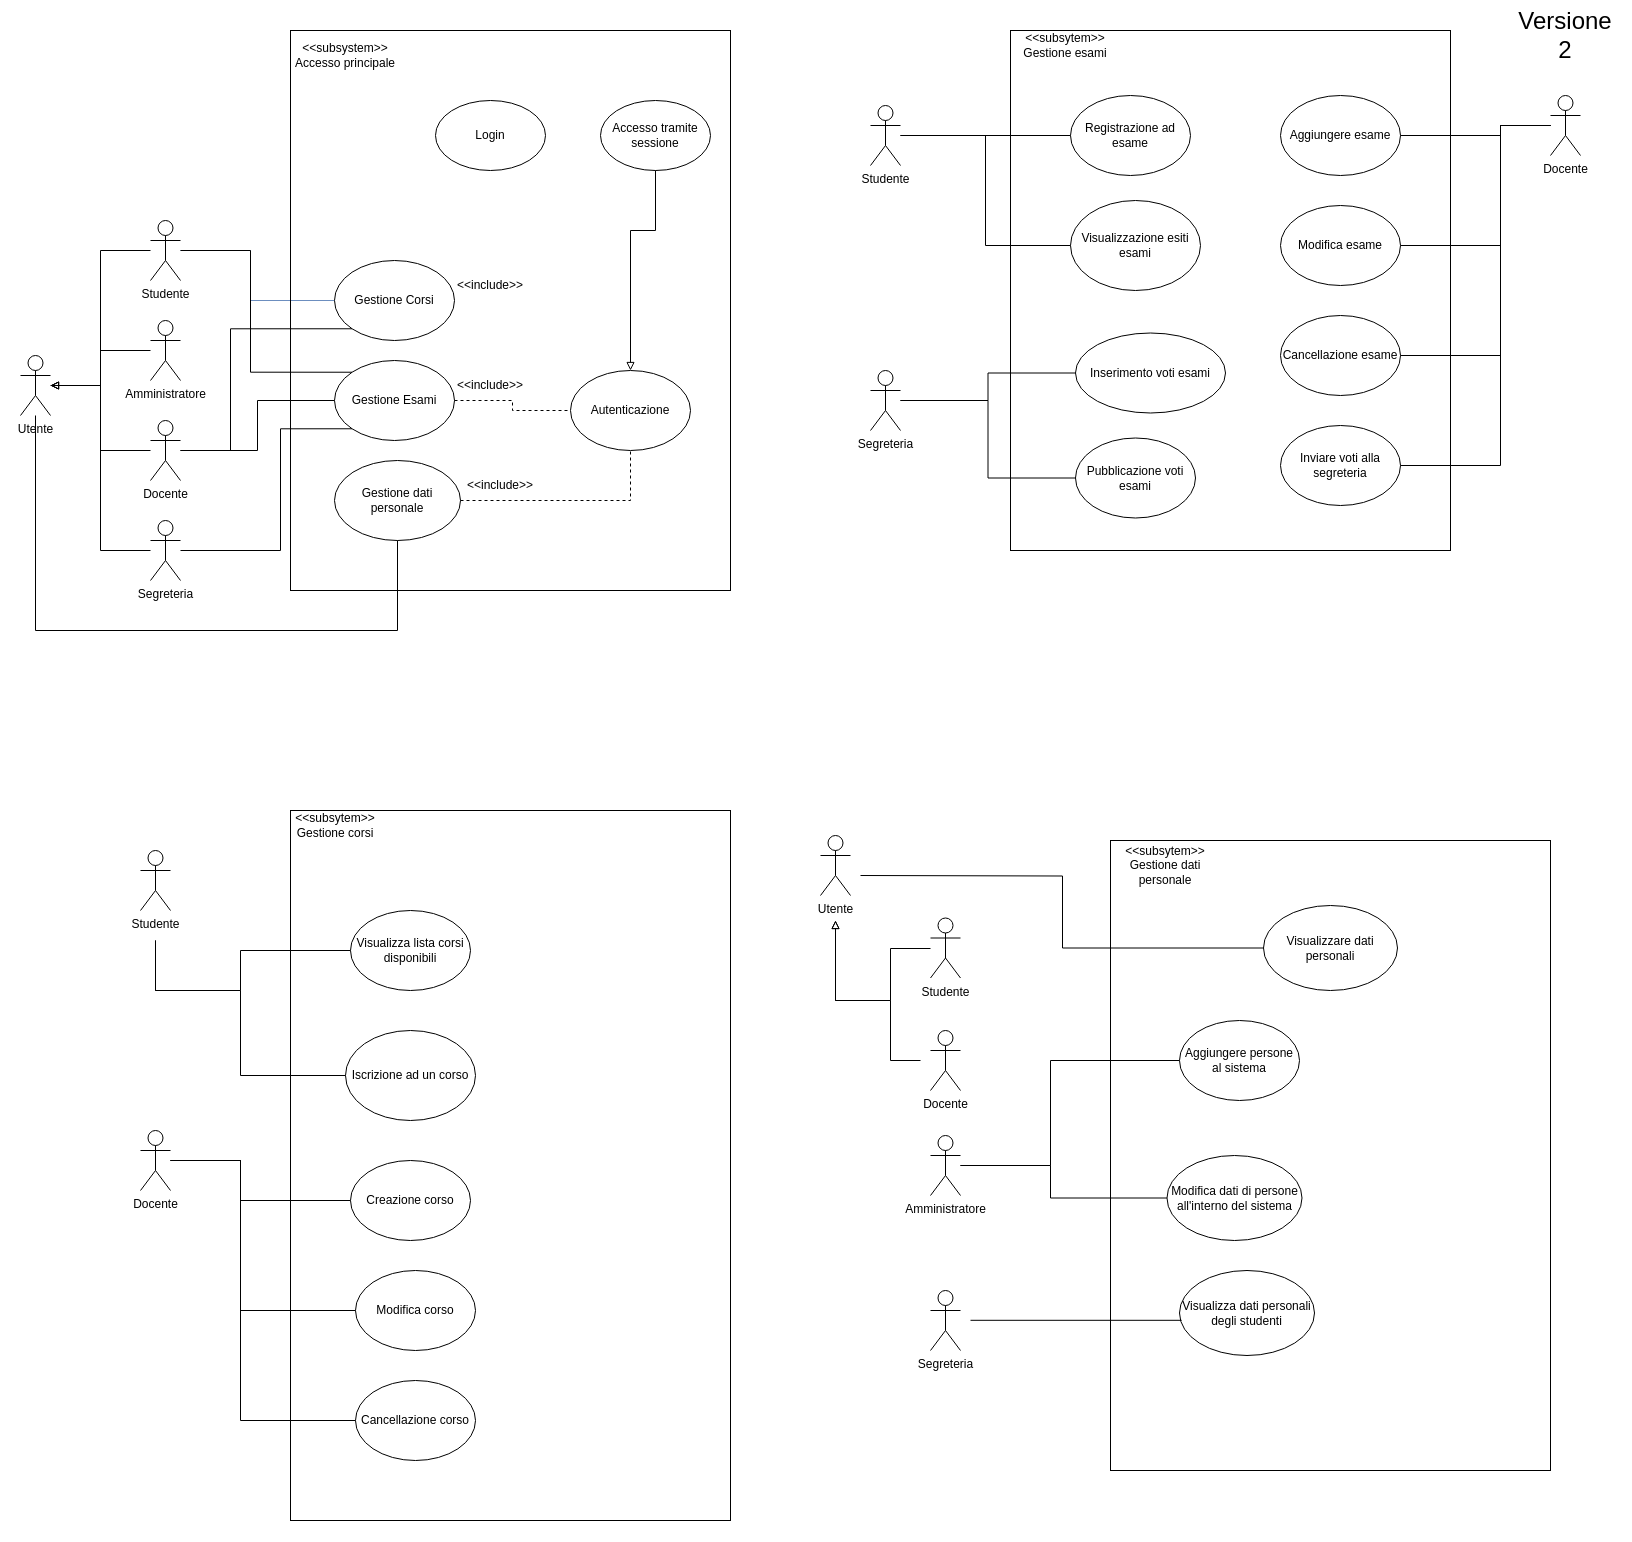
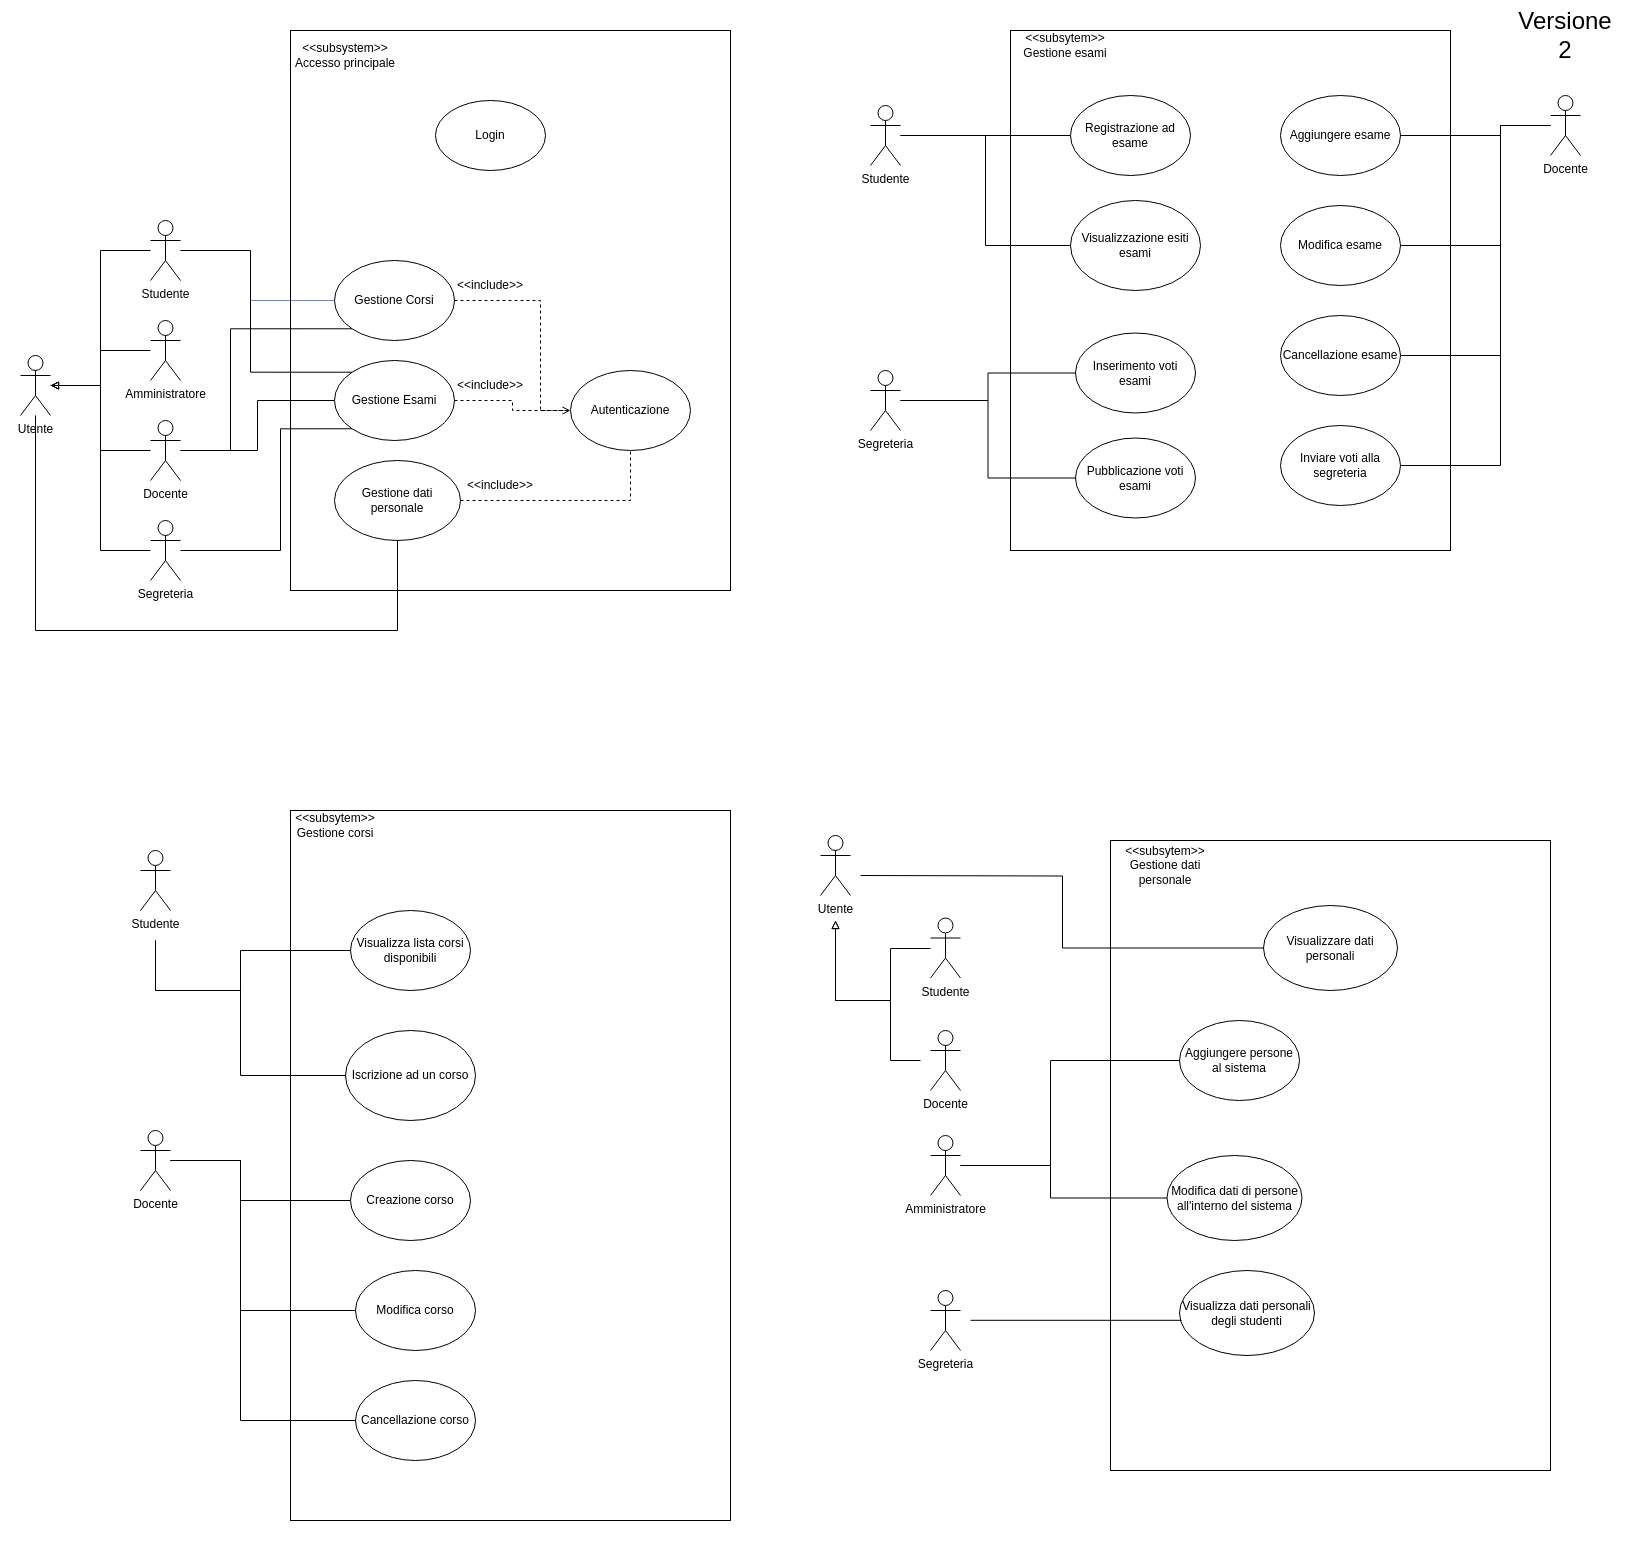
node "Accesso tramite sessione": removed
edge "Accesso tramite sessione" -> "Autenticazione": removed
edge "Gestione Corsi" -> "Autenticazione": added
node "Inserimento voti esami": size 150x80 -> 120x80
